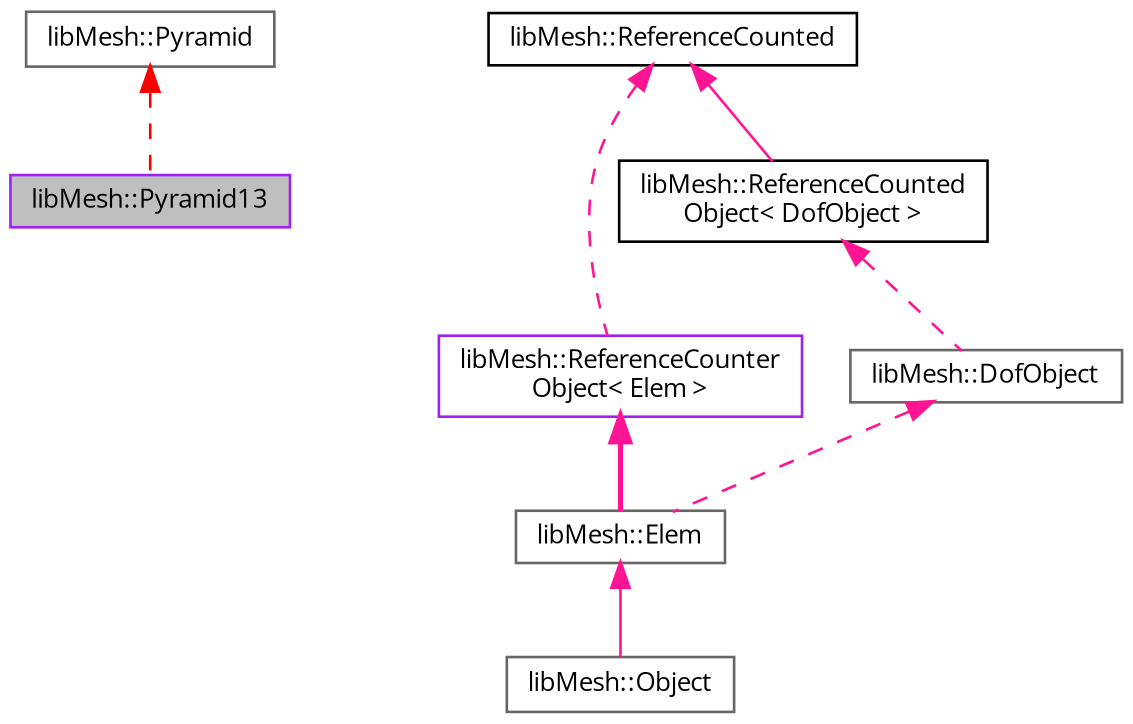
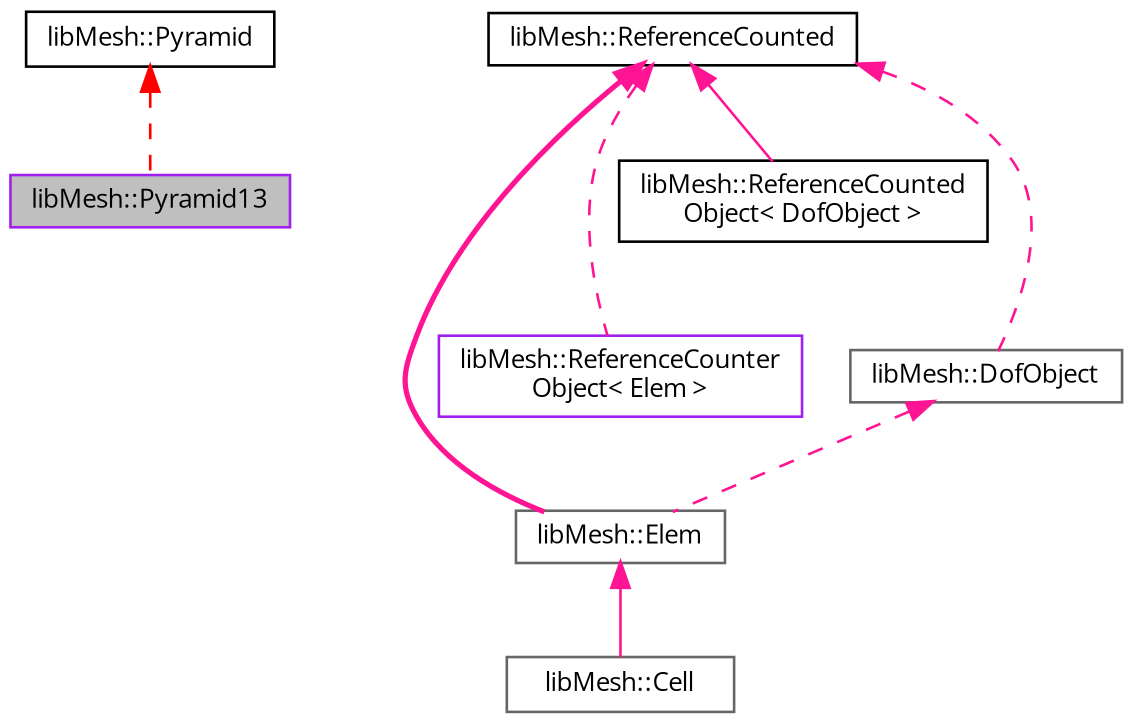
node "libMesh::Pyramid": color gray40 -> black
edge "libMesh::DofObject" -> "libMesh::ReferenceCounted Object< DofObject >": now "libMesh::DofObject" -> "libMesh::ReferenceCounted"
edge "libMesh::Elem" -> "libMesh::ReferenceCounter Object< Elem >": now "libMesh::Elem" -> "libMesh::ReferenceCounted"
node "libMesh::Object": label "libMesh::Object" -> "libMesh::Cell"
